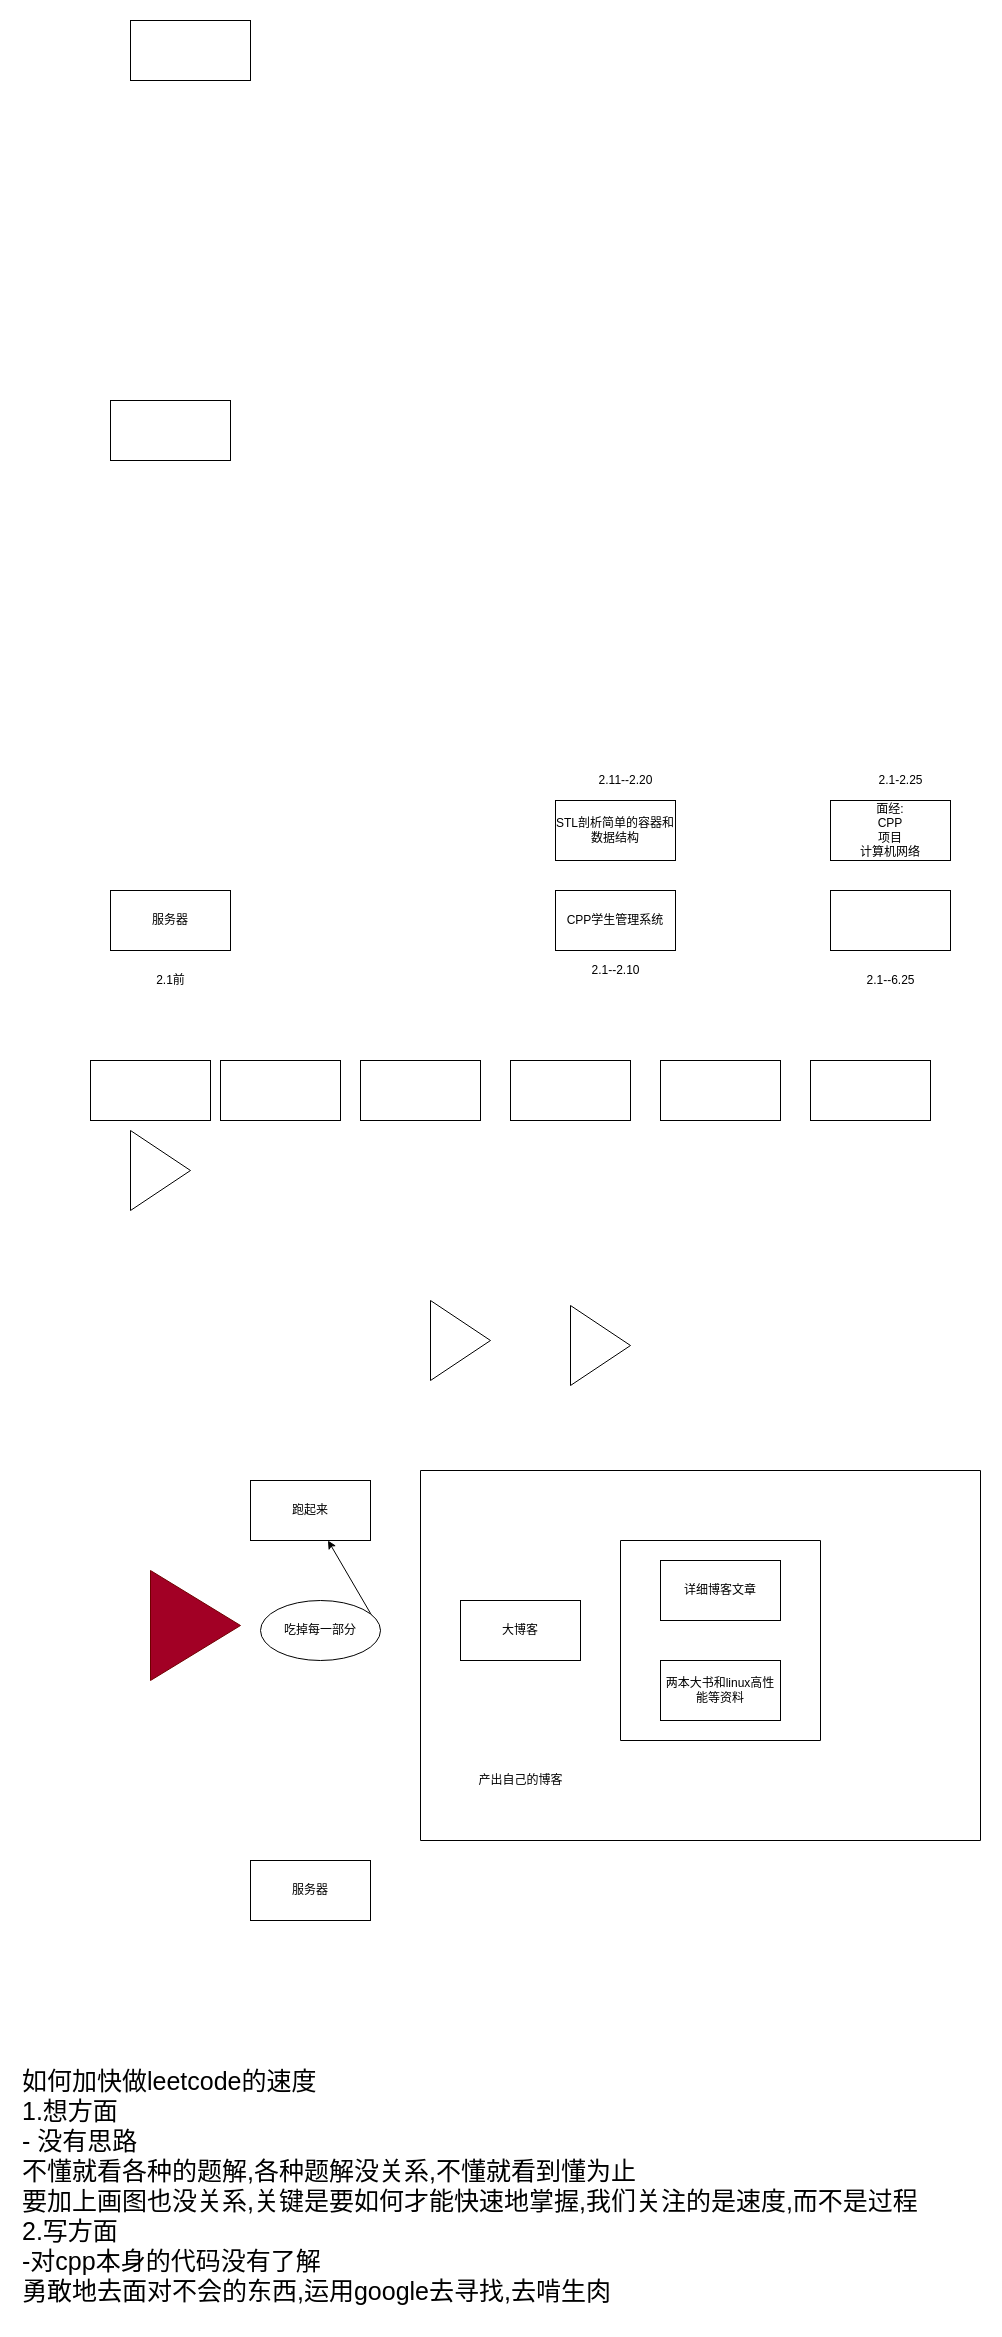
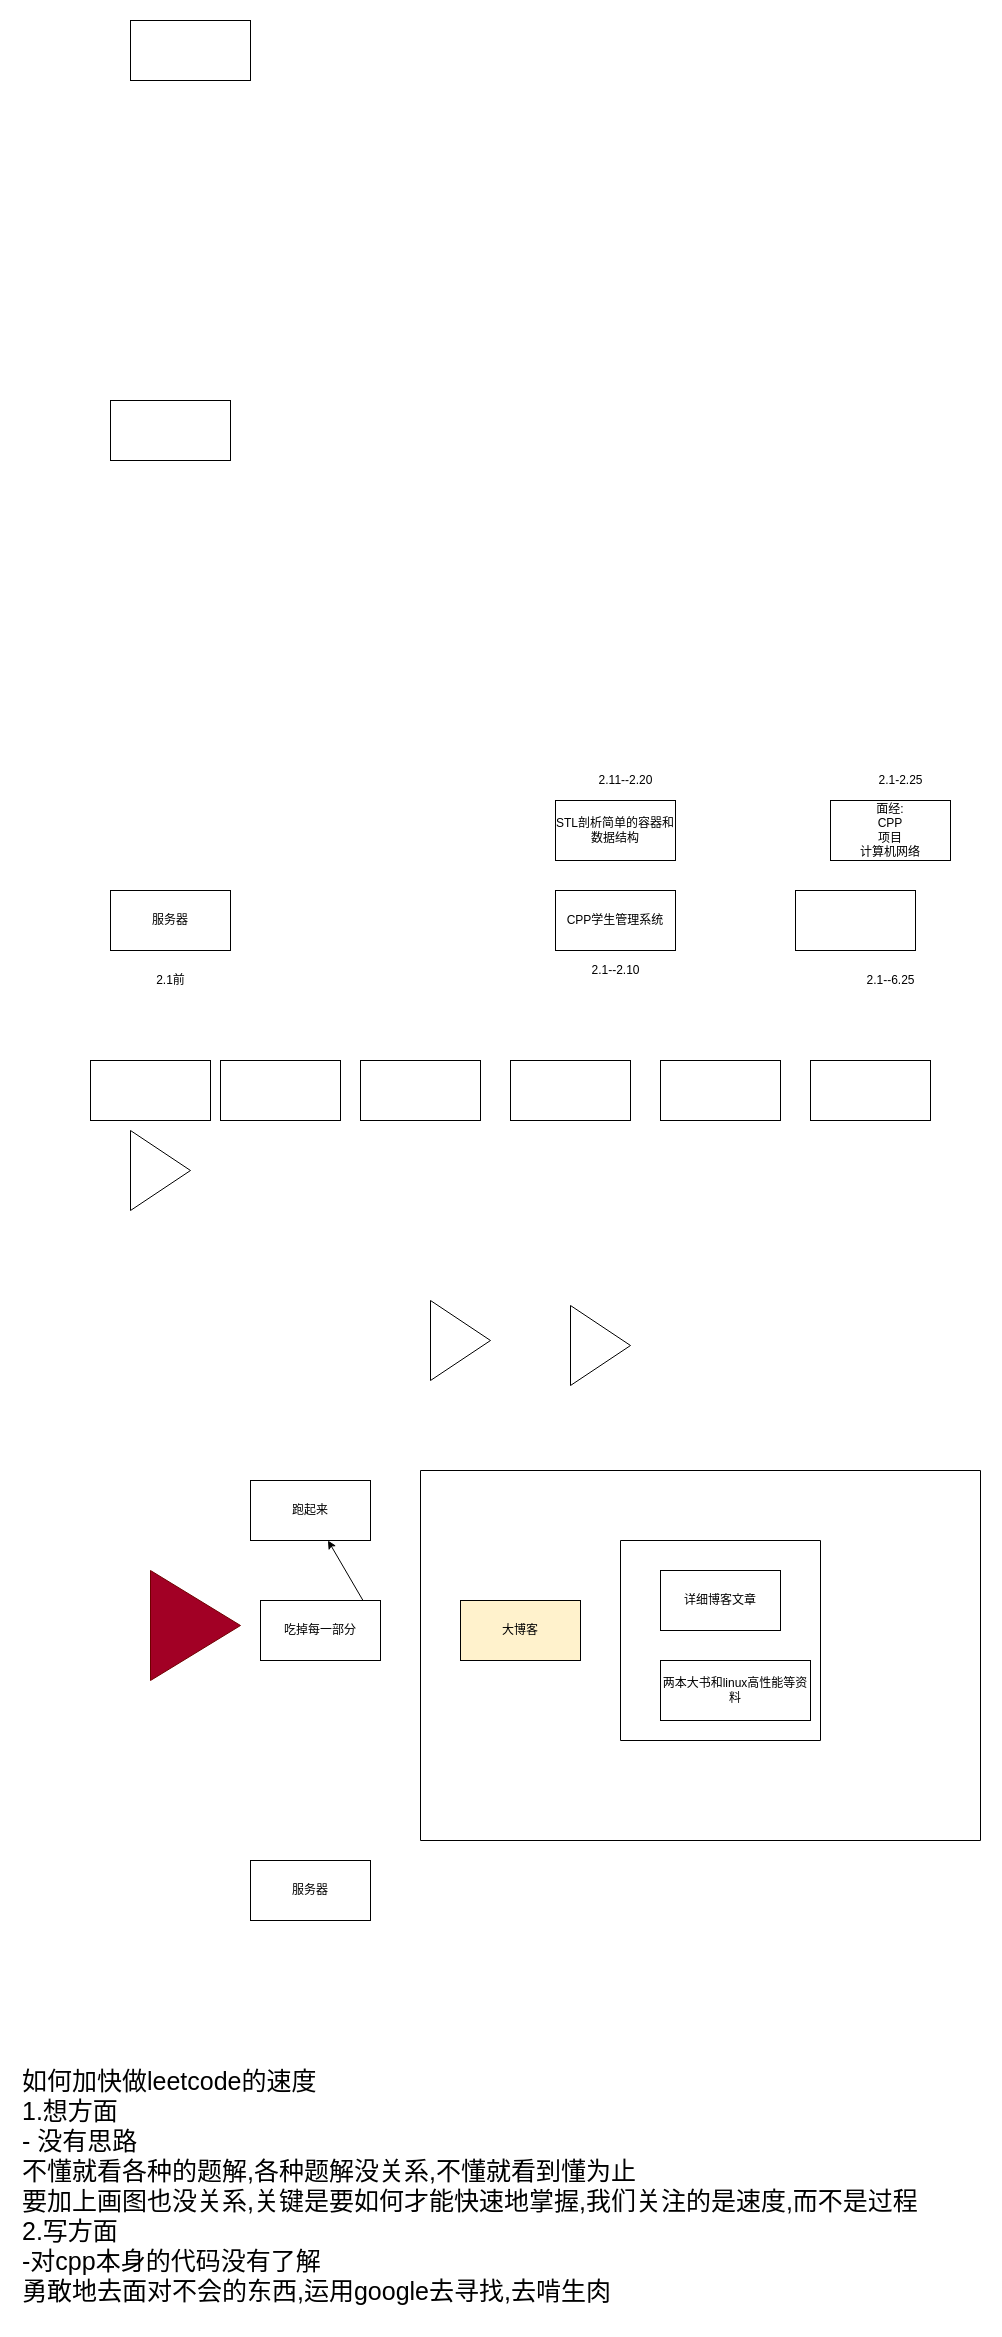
node "LeetCode刷完": moved (891, 921) -> (856, 921)
node "详细博客文章": moved (721, 1591) -> (721, 1601)
node "吃掉每一部分": shape ellipse -> rectangle
node "大博客": fillcolor #ffffff -> #fff2cc
node "两本大书和linux高性能等资料": size 120x60 -> 150x60
node "产出自己的博客": removed
